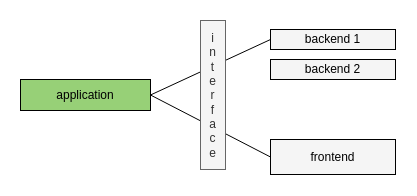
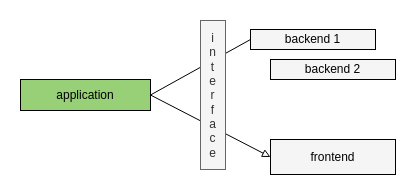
node "backend 1": moved (333, 40) -> (313, 40)
edge "application" -- "frontend": arrowhead none -> block
